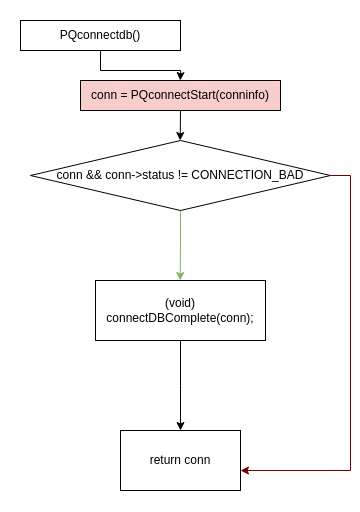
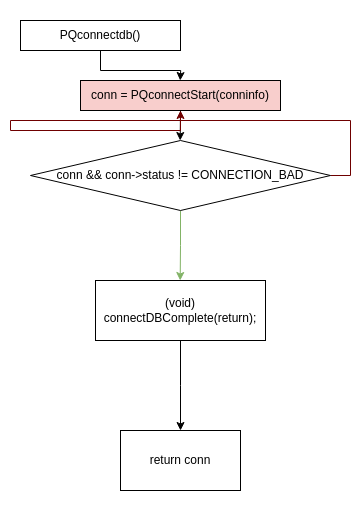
node "(void) connectDBComplete(conn);": label "(void) connectDBComplete(conn);" -> "(void) connectDBComplete(return);"
edge "conn && conn->status != CONNECTION_BAD" -> "return conn": now "conn && conn->status != CONNECTION_BAD" -> "conn = PQconnectStart(conninfo)"
